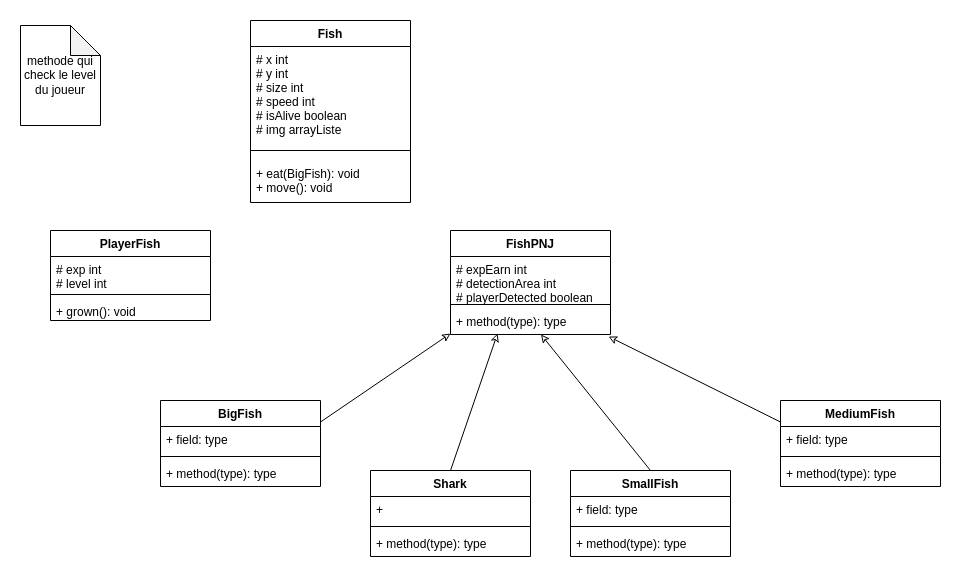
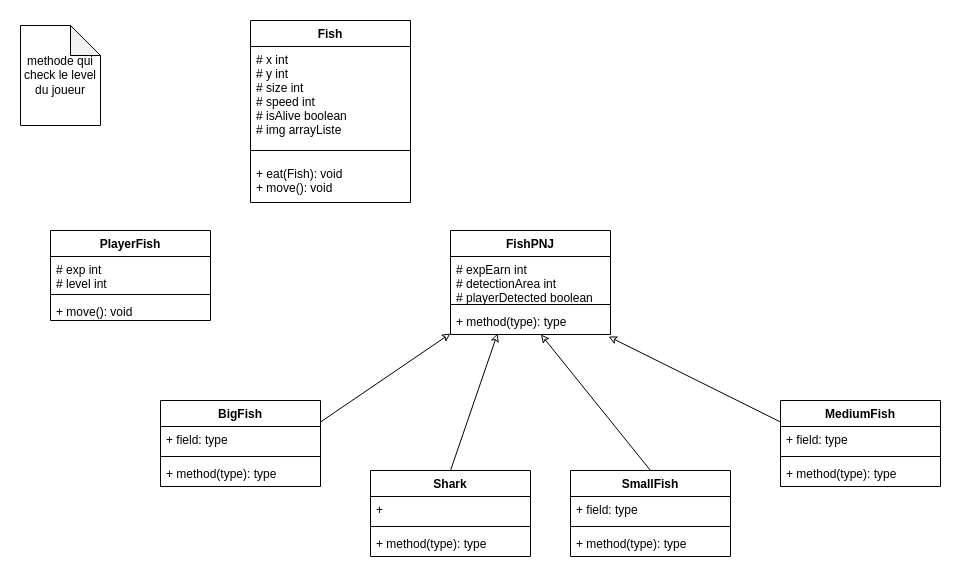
node "+ eat(BigFish): void + move(): void": label "+ eat(BigFish): void + move(): void" -> "+ eat(Fish): void + move(): void"
node "+ grown(): void": label "+ grown(): void" -> "+ move(): void"
